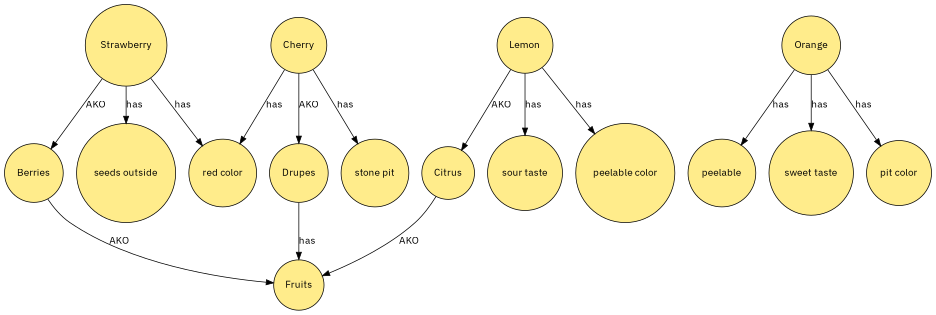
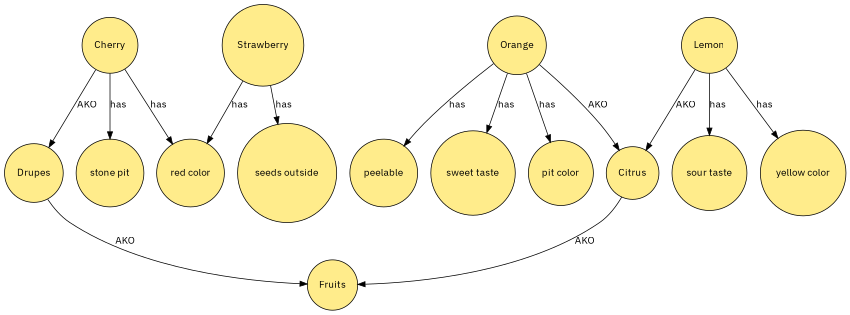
edge "Orange" -> "Citrus": added, label "AKO"
node "Berries": removed
node "peelable color": label "peelable color" -> "yellow color"
edge "Drupes" -> "Fruits": label "has" -> "AKO"
